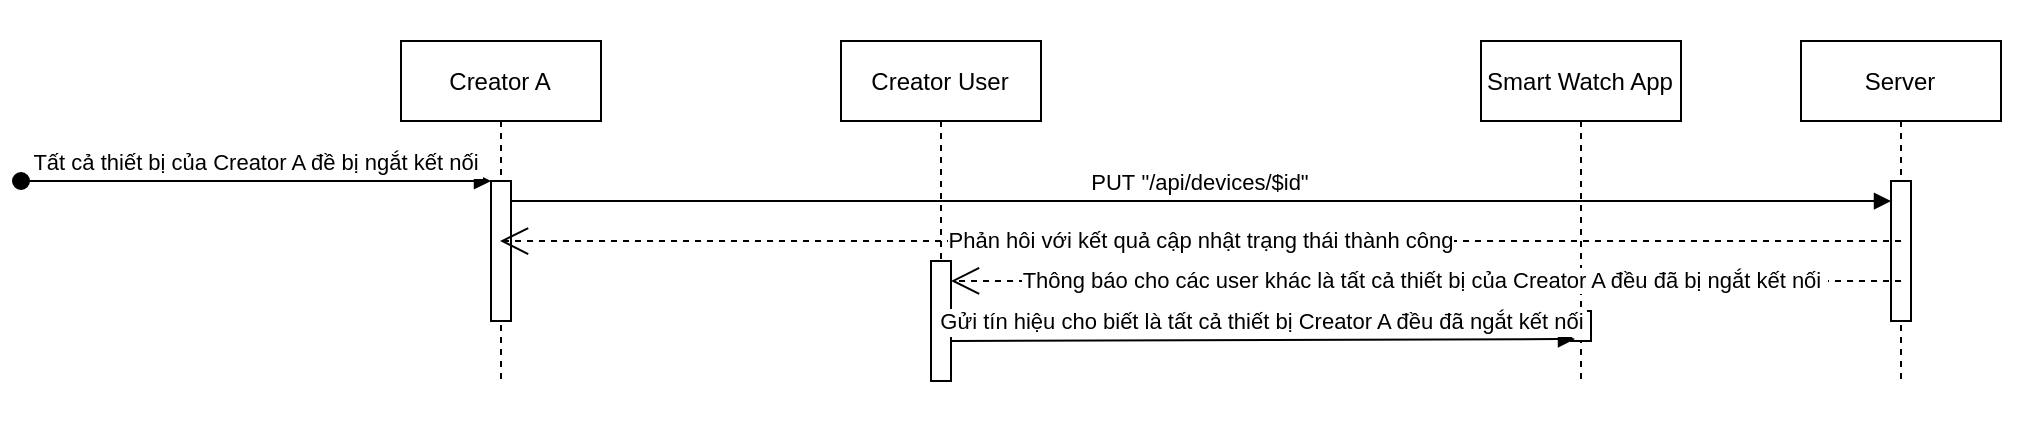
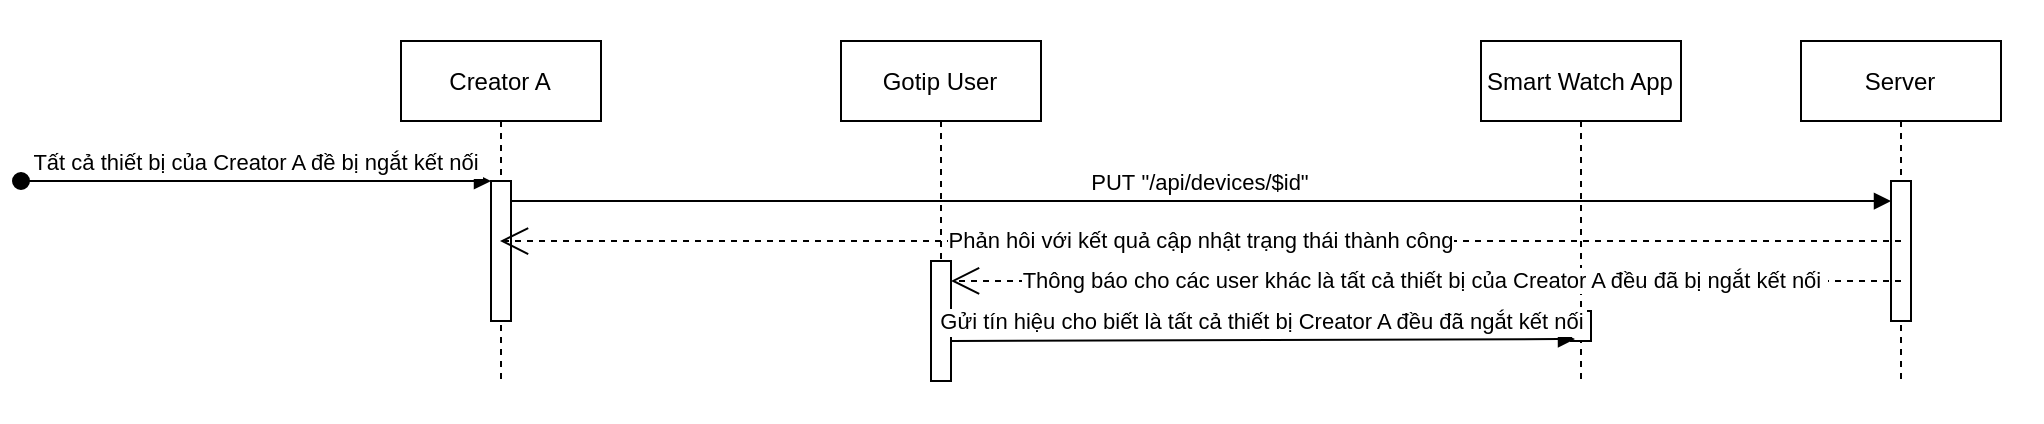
node "Creator User": label "Creator User" -> "Gotip User"
